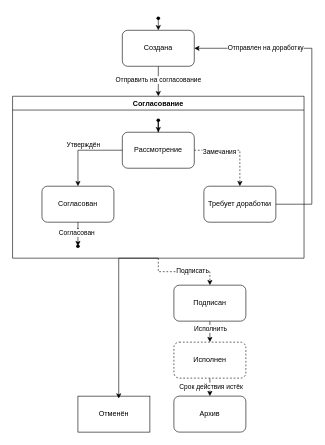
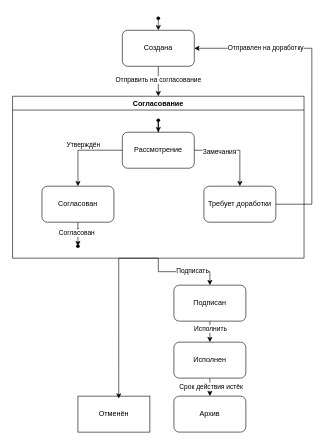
edge "Рассмотрение" -> "Требует доработки": style dashed -> solid
edge "Согласование" -> "Подписан": style dashed -> solid
node "Исполнен": style dashed -> solid
